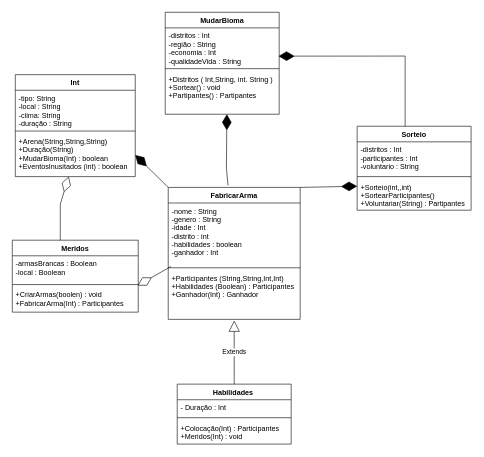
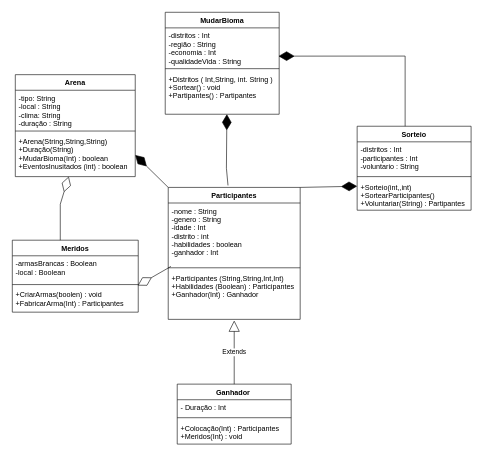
node "Int": label "Int" -> "Arena"
node "FabricarArma": label "FabricarArma" -> "Participantes"
node "Habilidades": label "Habilidades" -> "Ganhador"
